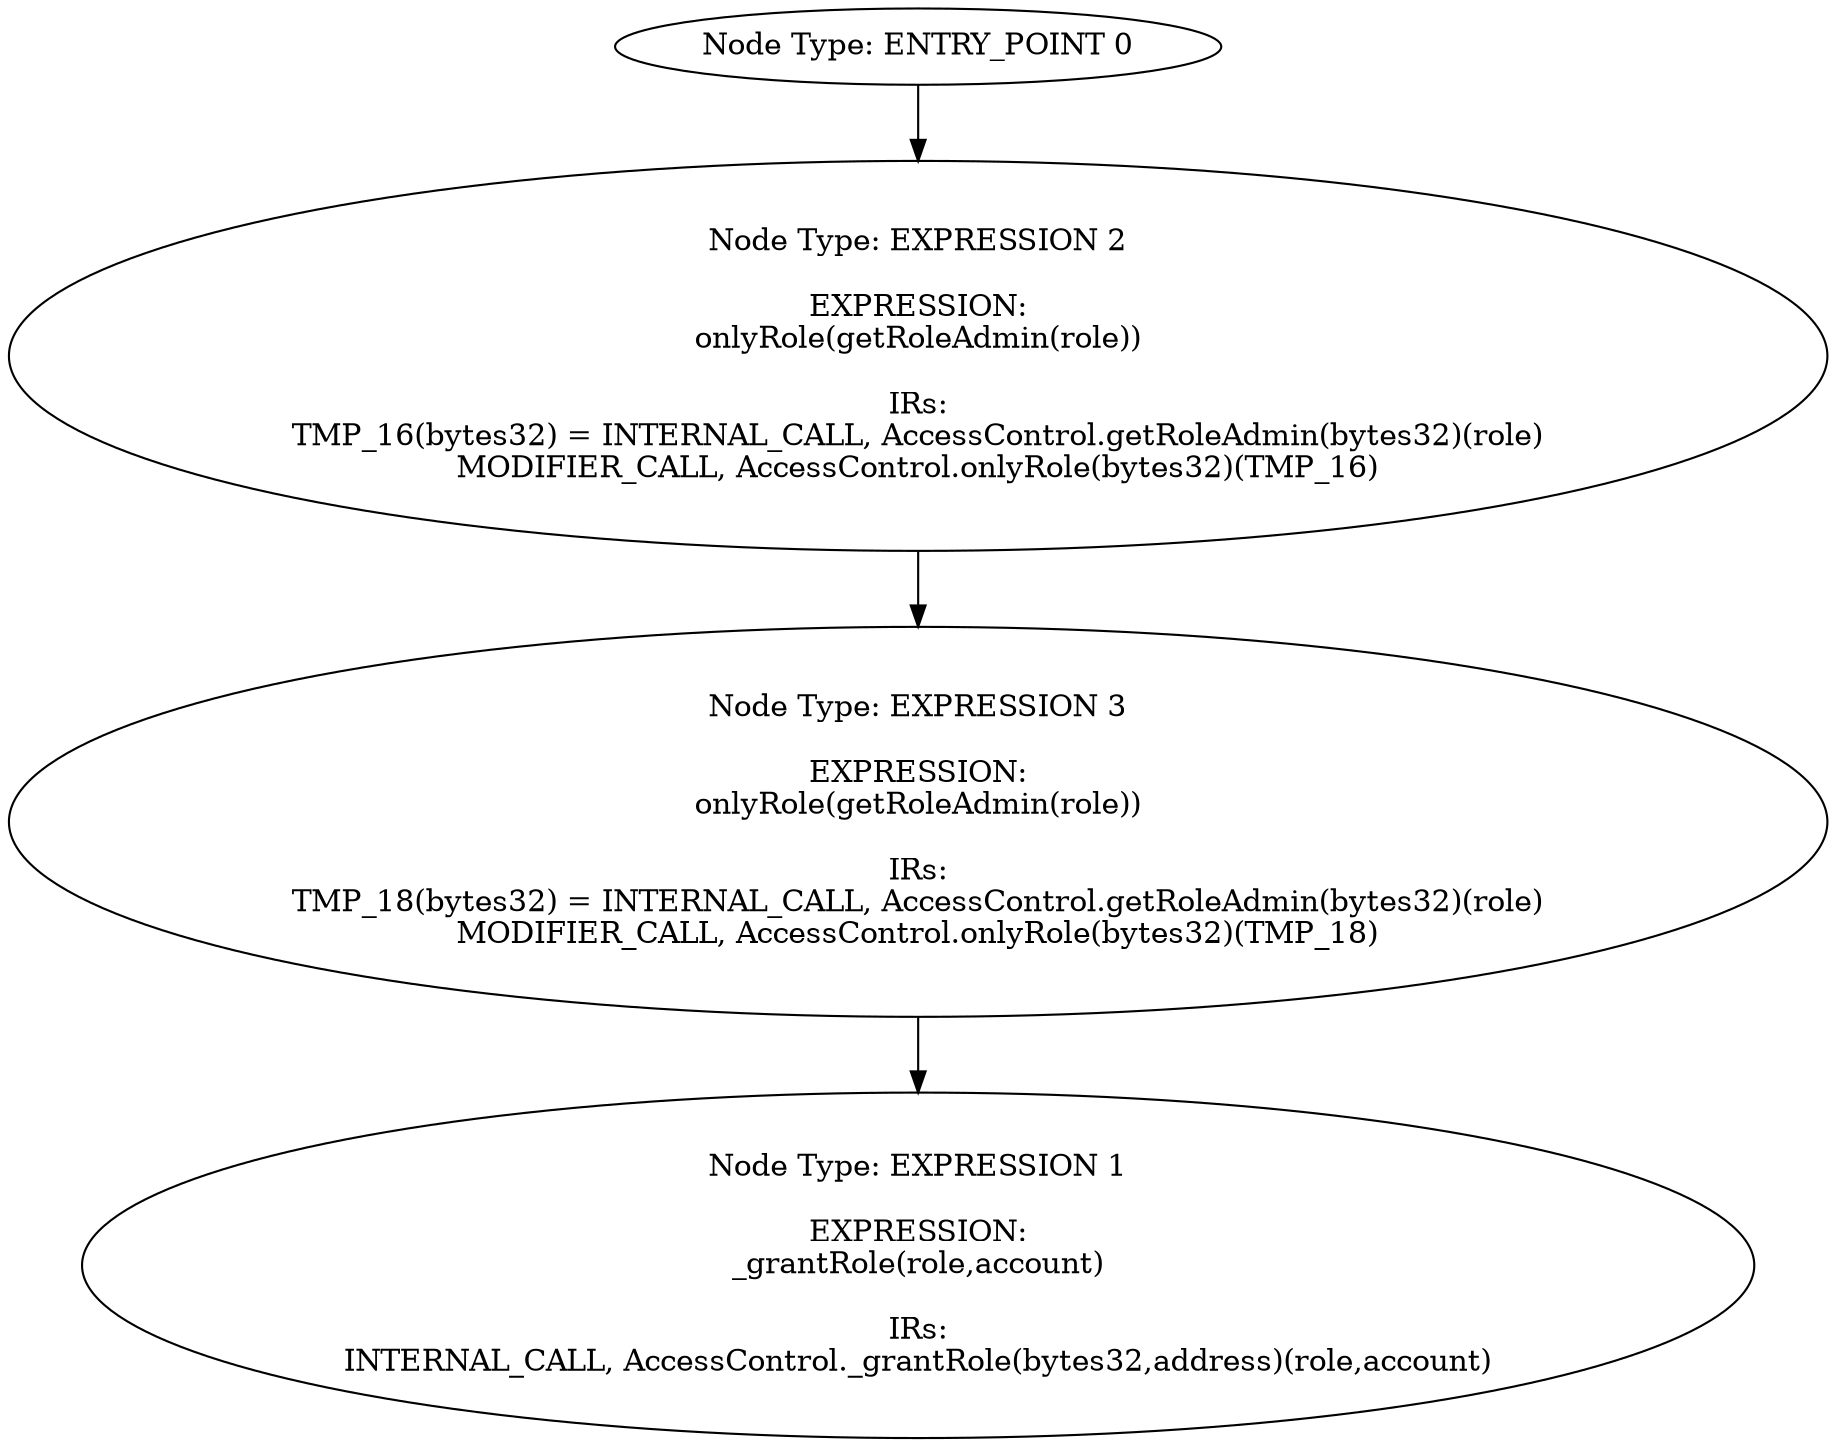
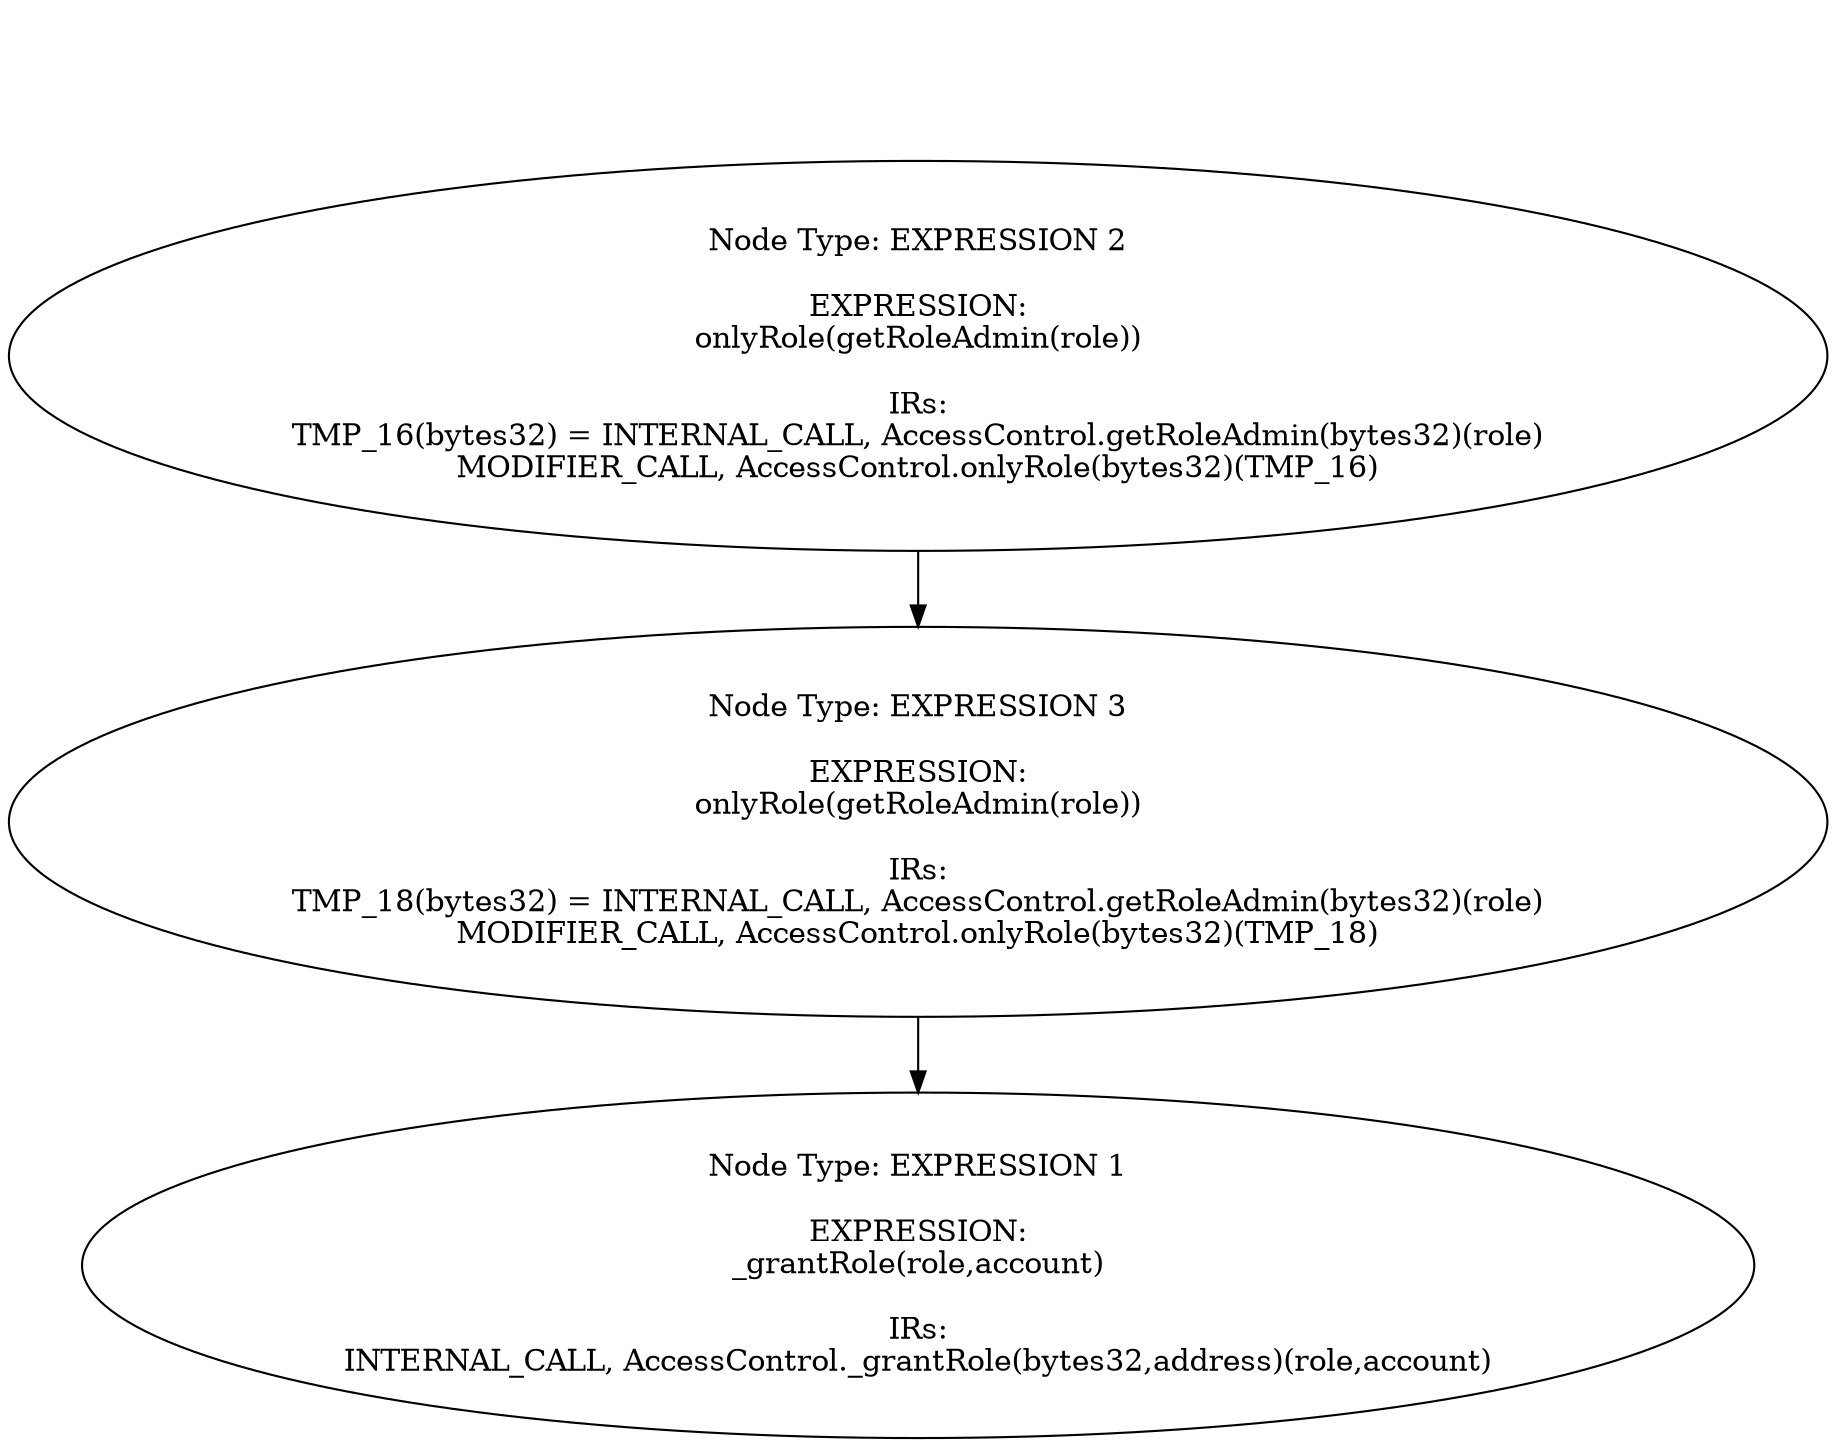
node "Node Type: ENTRY_POINT 0": removed
